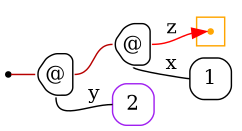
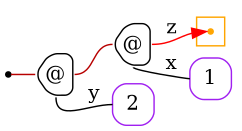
node "1": color #000000 -> purple
